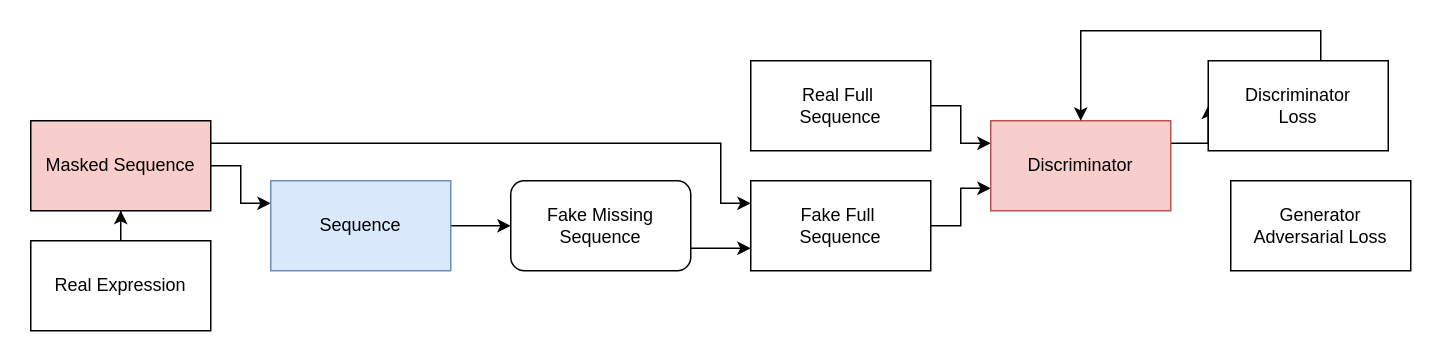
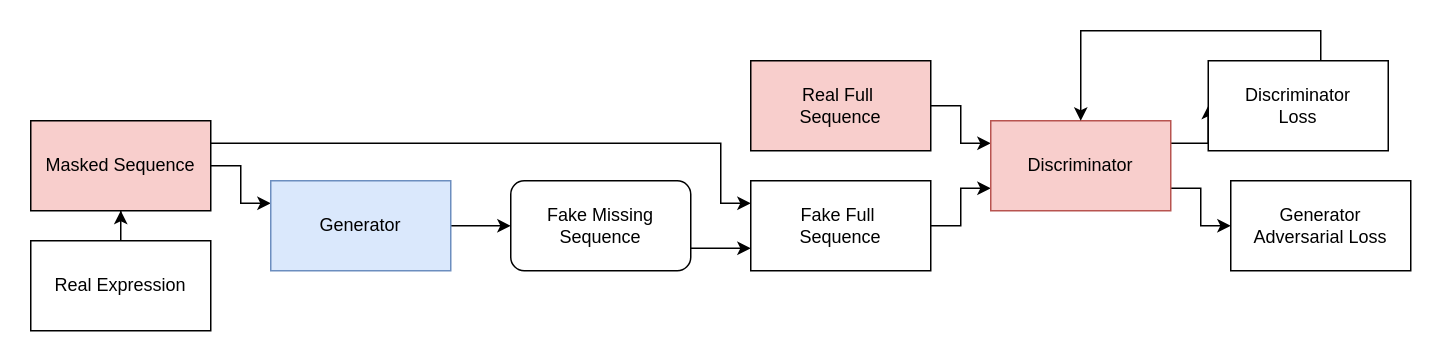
node "Real Full Sequence": fillcolor #ffffff -> #f8cecc
edge "Discriminator" -> "Generator Adversarial Loss": added
node "Sequence": label "Sequence" -> "Generator"
